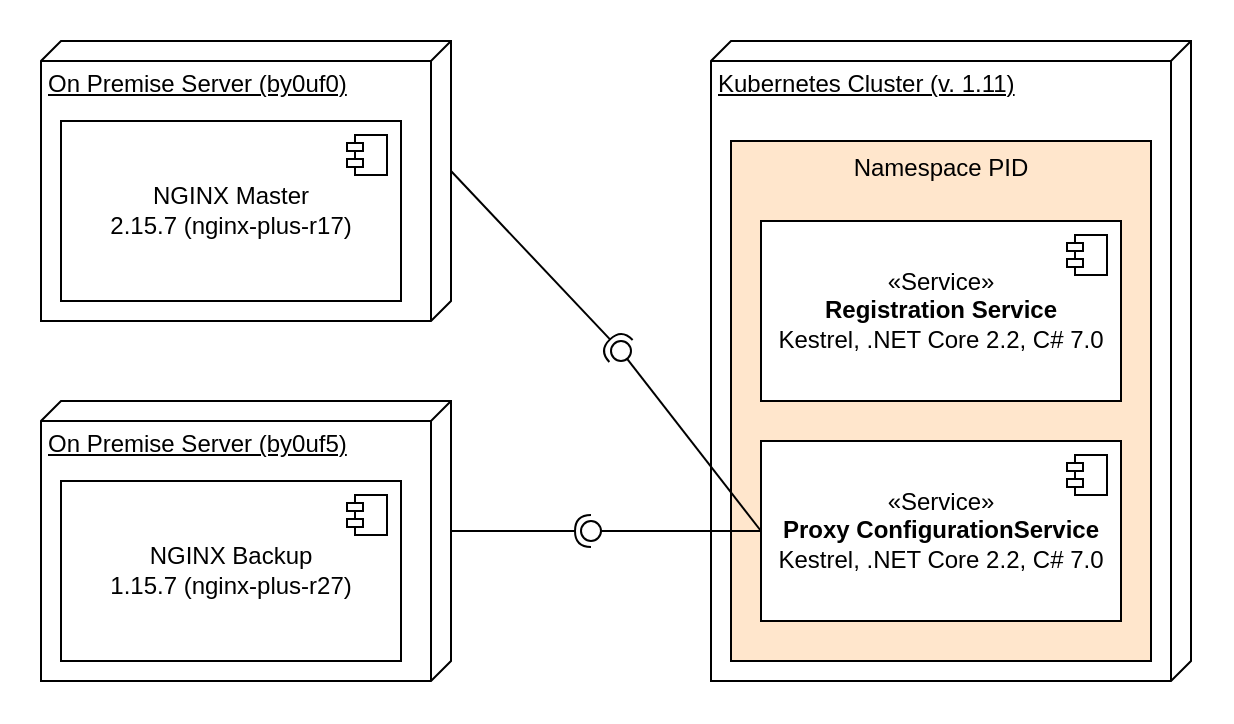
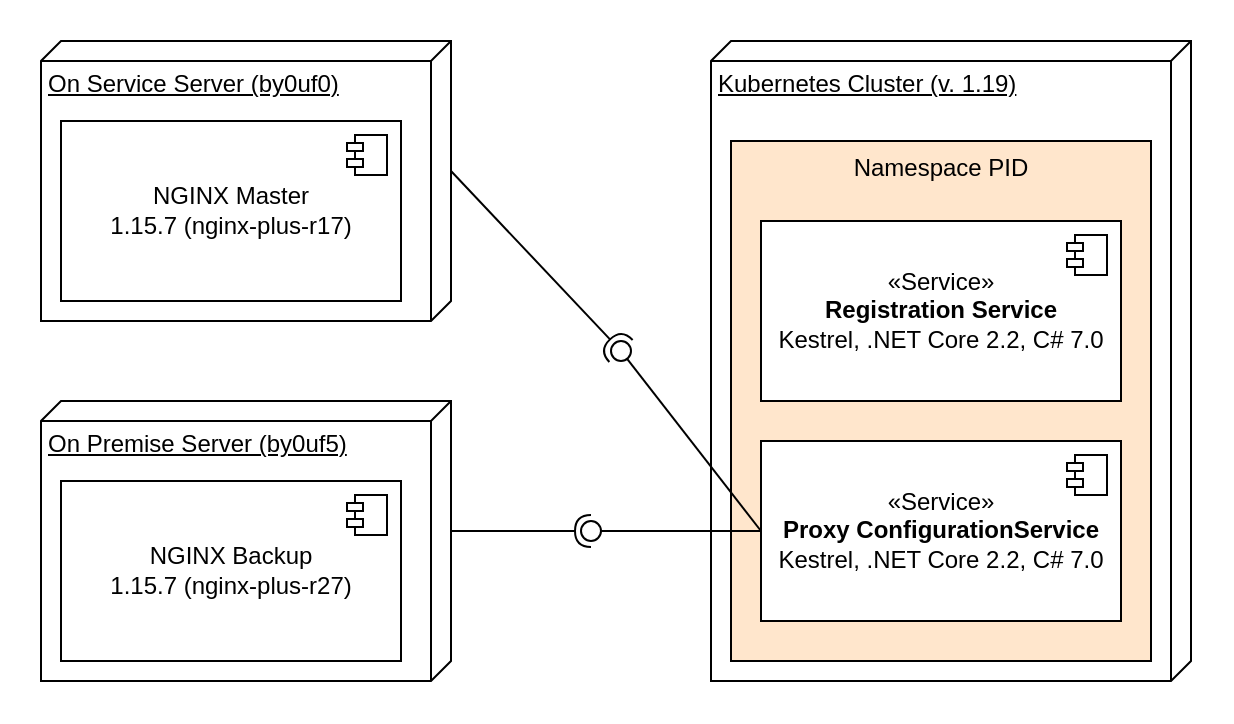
node "On Premise Server (by0uf0)": label "On Premise Server (by0uf0)" -> "On Service Server (by0uf0)"
node "Kubernetes Cluster (v. 1.11)": label "Kubernetes Cluster (v. 1.11)" -> "Kubernetes Cluster (v. 1.19)"
node "NGINX Master 2.15.7 (nginx-plus-r17)": label "NGINX Master 2.15.7 (nginx-plus-r17)" -> "NGINX Master 1.15.7 (nginx-plus-r17)"
